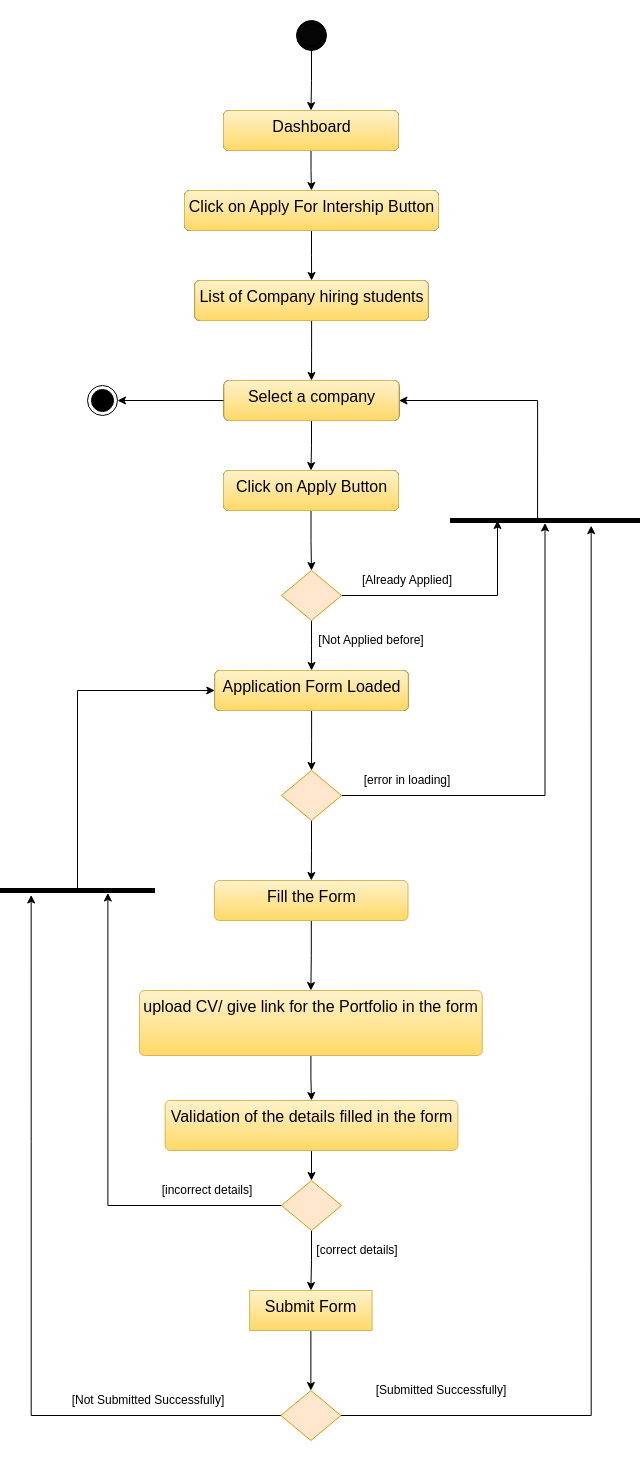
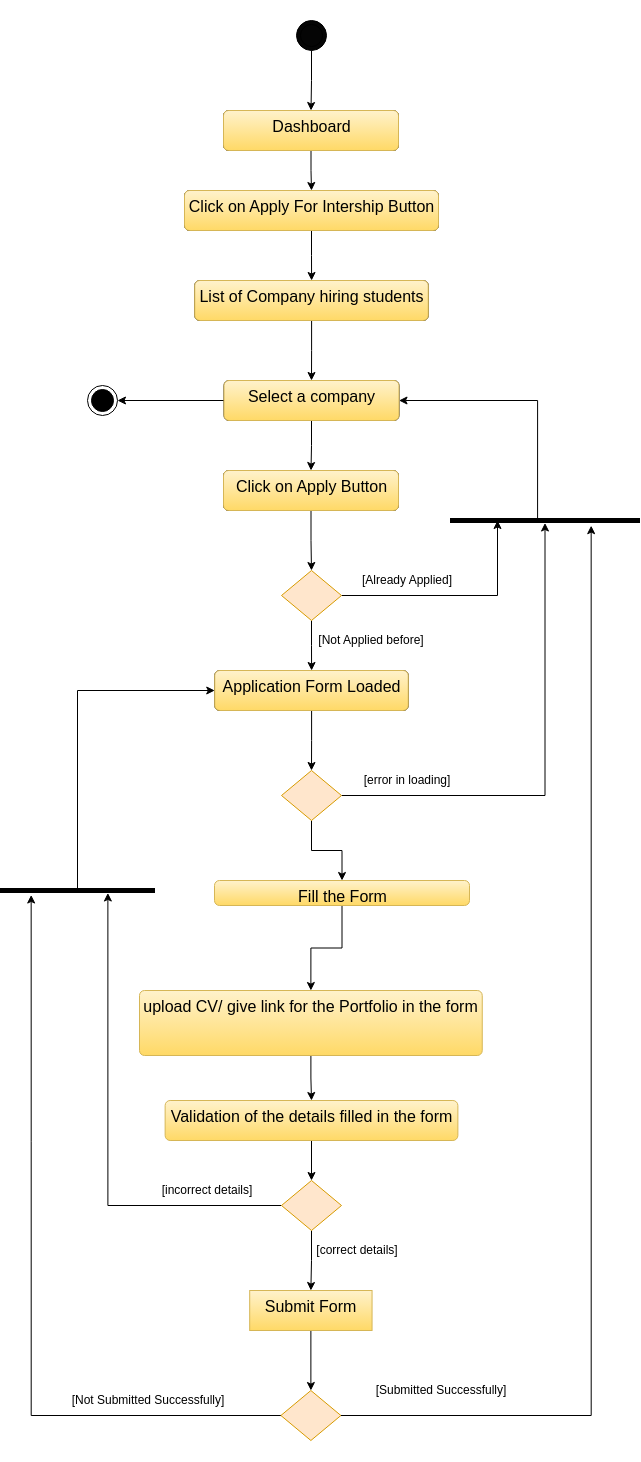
node "Fill the Form": size 194x40 -> 255x25
node "Validation of the details filled in the form": size 293x50 -> 293x40
